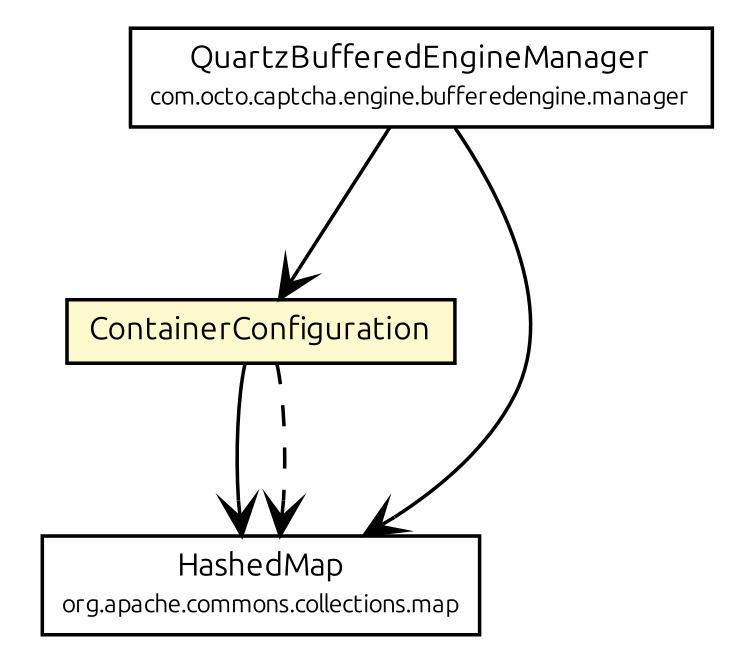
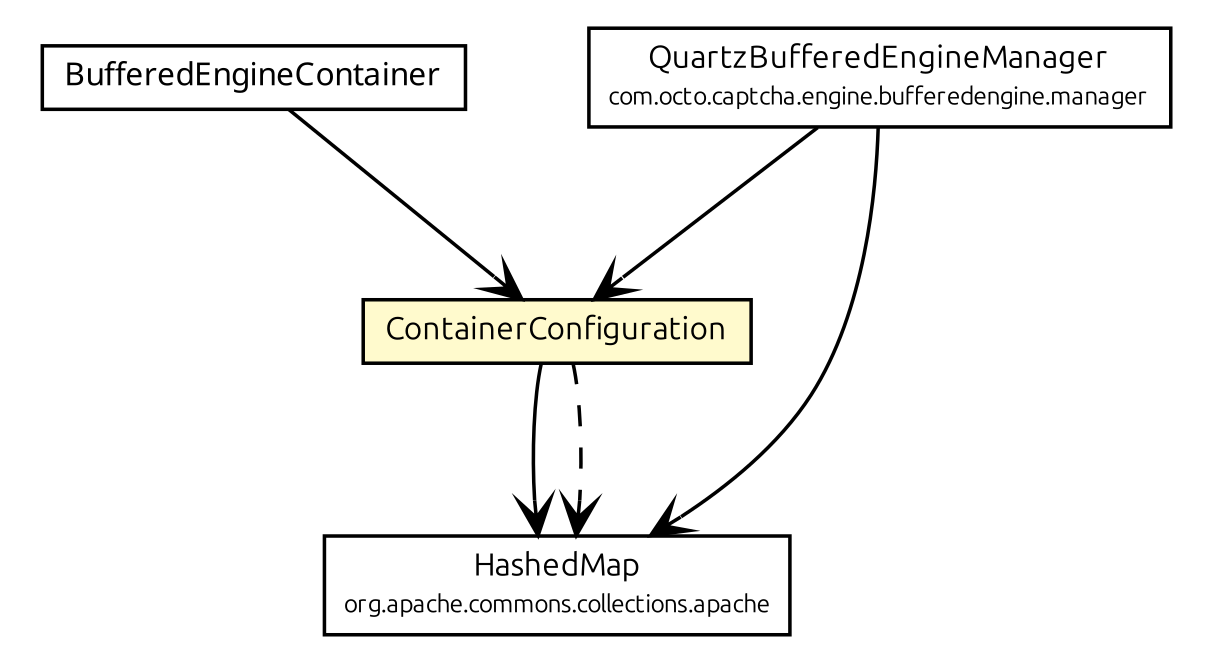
node "BufferedEngineContainer": added
node "HashedMap": text "org.apache.commons.collections.map" -> "org.apache.commons.collections.apache"
